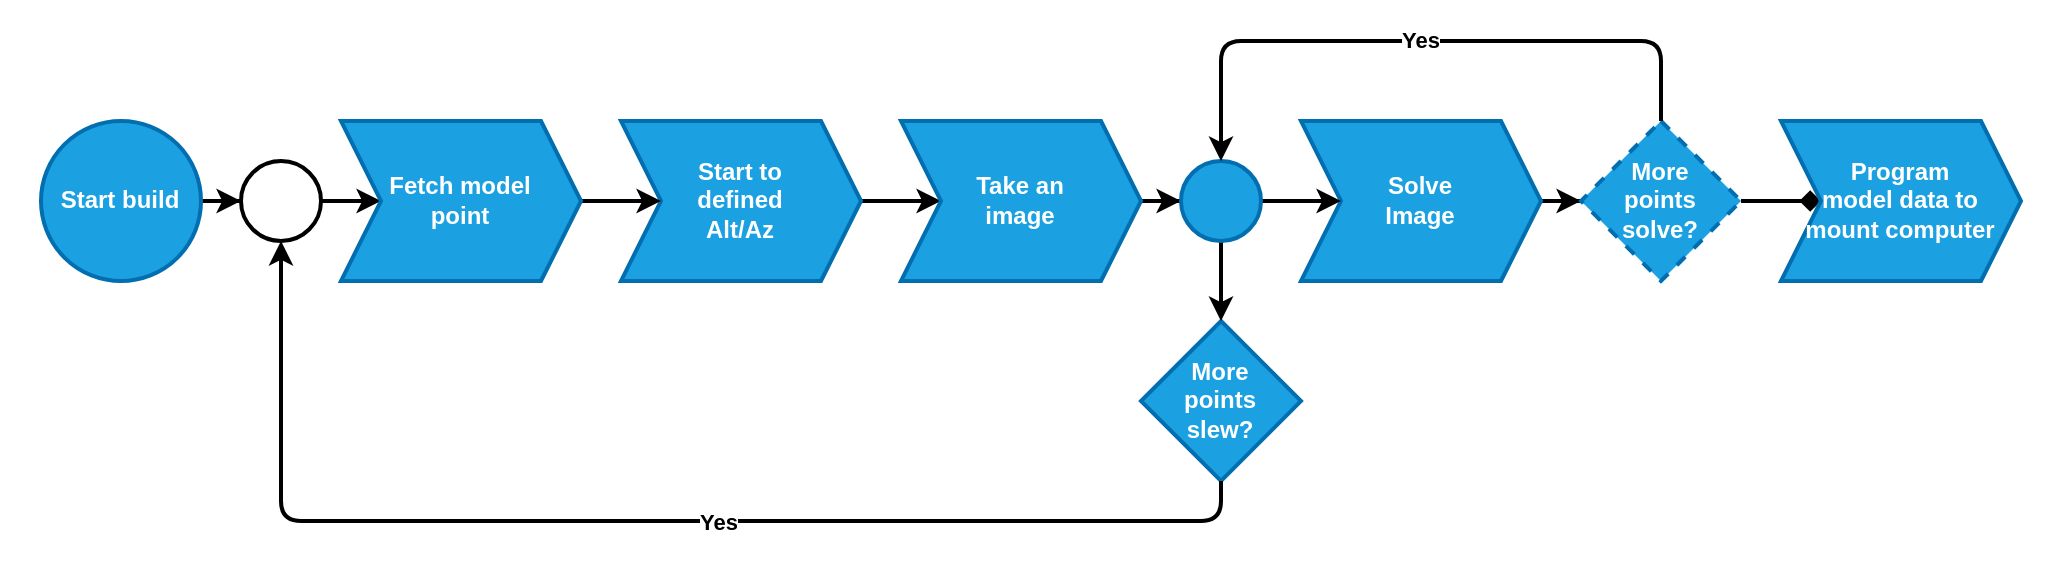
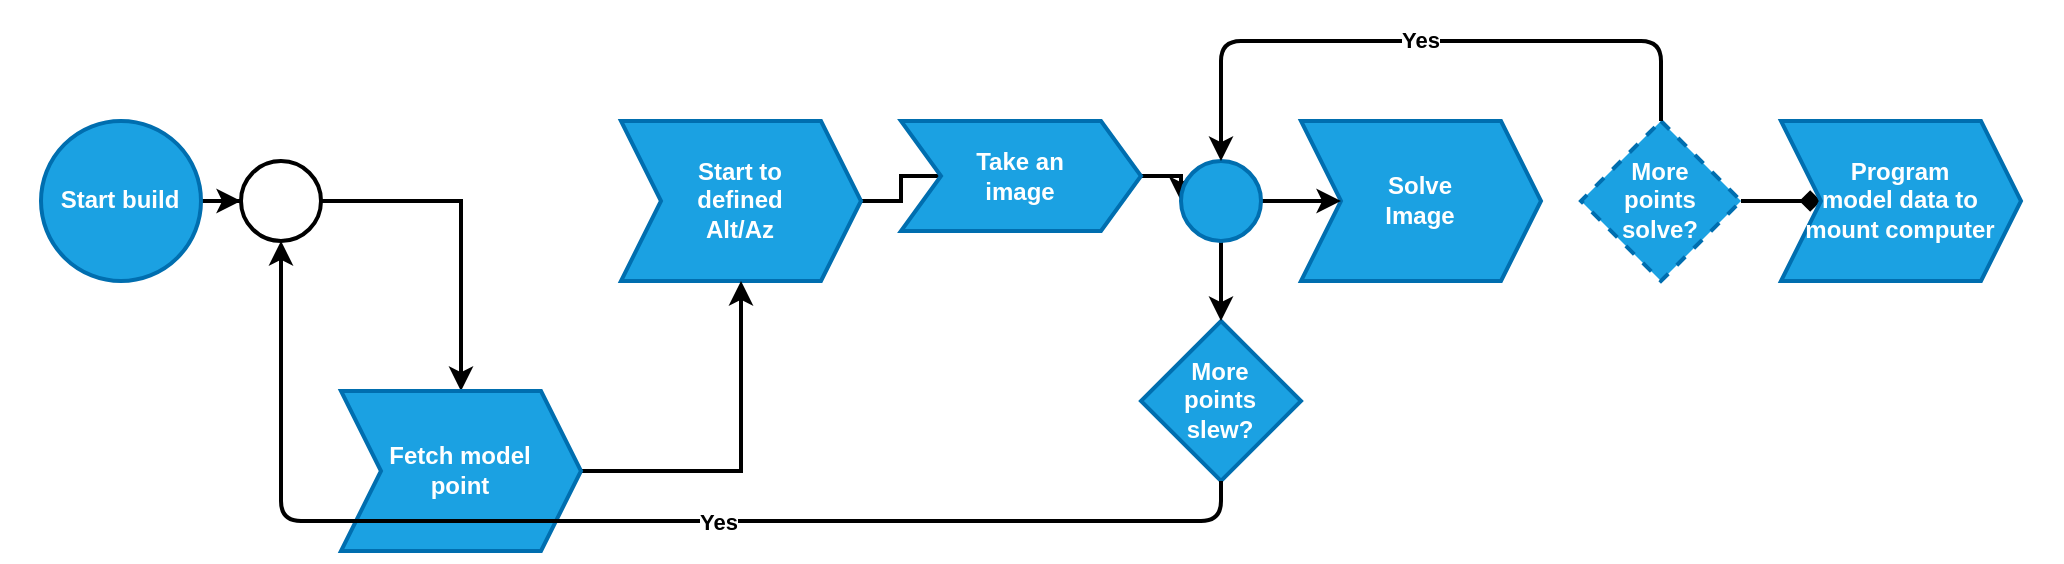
node "Fetch model point": moved (461, 201) -> (461, 471)
node "Take an image": size 240x160 -> 240x110
edge "Solve Image" -> "More points solve?": removed
